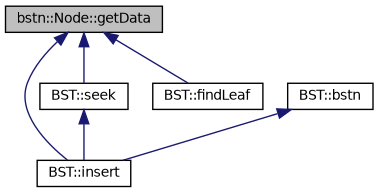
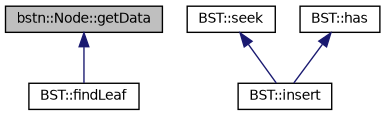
edge "BST::seek" -> "bstn::Node::getData": removed
node "BST::bstn": label "BST::bstn" -> "BST::has"
edge "BST::insert" -> "bstn::Node::getData": removed
